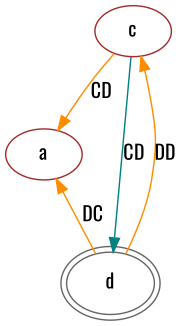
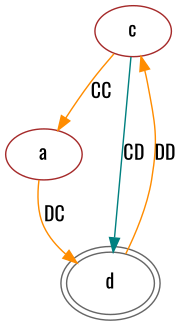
edge "c" -> "a": label "CD" -> "CC"
edge "d" -> "a": reversed
